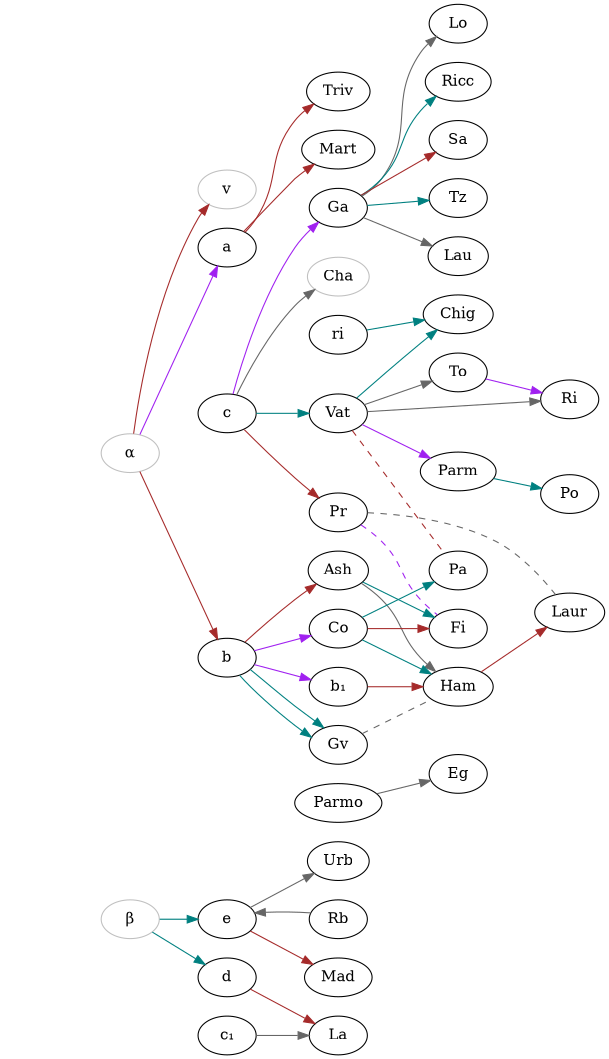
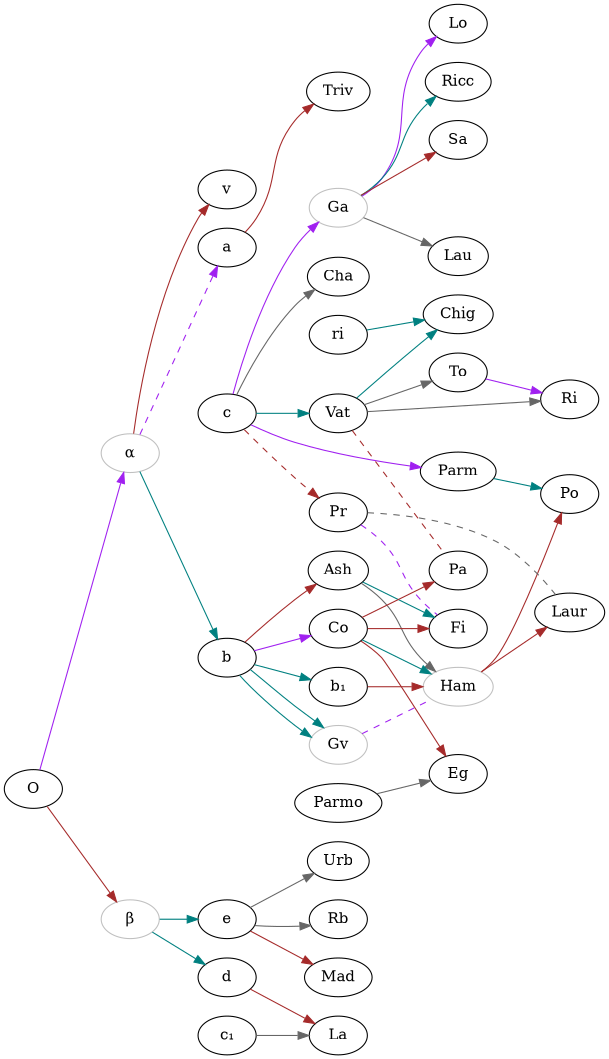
edge "Ga" -> "Lo": color gray40 -> purple
node "Mart": removed
node "v": color grey -> black
node "Tz": removed
node "Ga": color black -> grey
node "Cha": color grey -> black
edge "α" -> "a": style solid -> dashed
edge "Vat" -> "Parm": now "c" -> "Parm"
edge "c" -> "Pr": style solid -> dashed
edge "α" -> "b": color brown -> teal
edge "Ham" -> "Po": added
edge "Co" -> "Pa": color teal -> brown
edge "b" -> "b₁": color purple -> teal
node "Ham": color black -> grey
edge "Co" -> "Eg": added
edge "Ham" -- "Gv": color gray40 -> purple
node "Gv": color black -> grey
node "O": added
edge "Rb" -> "e": reversed
